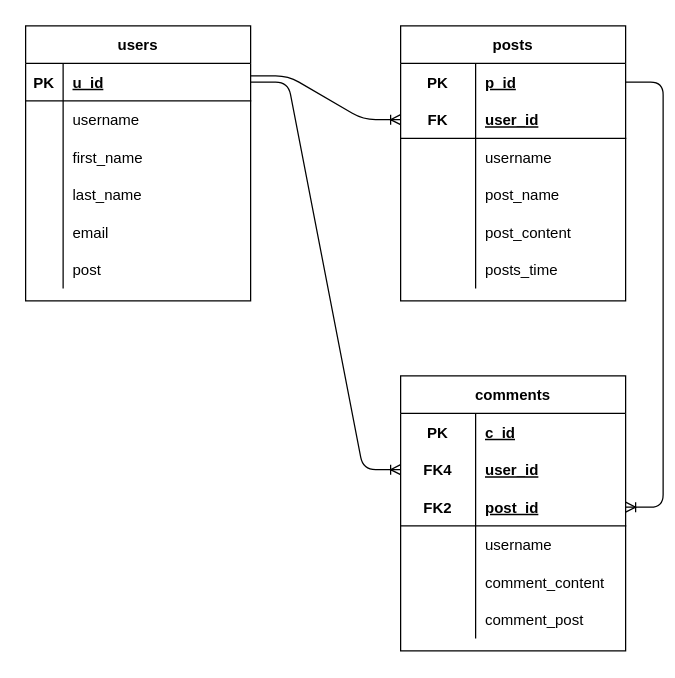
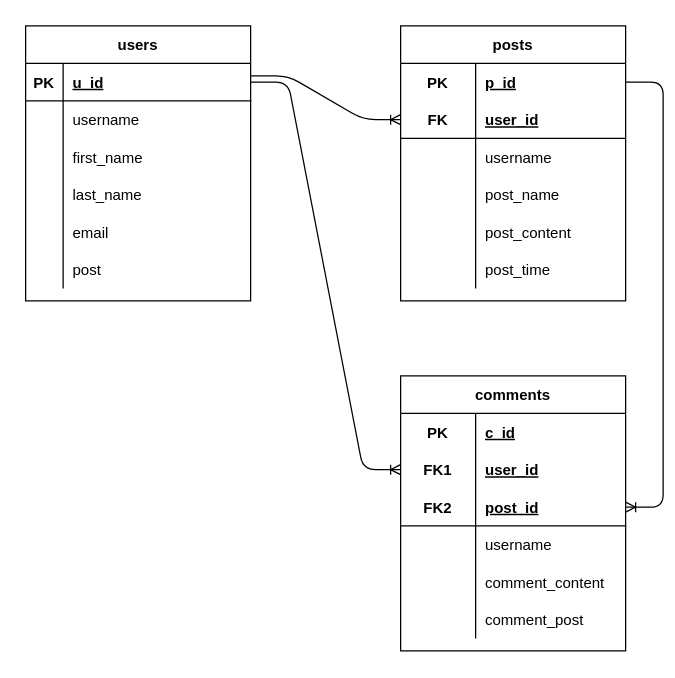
node "posts_time": label "posts_time" -> "post_time"
node "FK4": label "FK4" -> "FK1"
